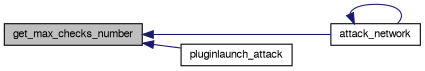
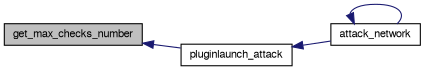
edge "attack_network" -> "get_max_checks_number": now "attack_network" -> "pluginlaunch_attack"
